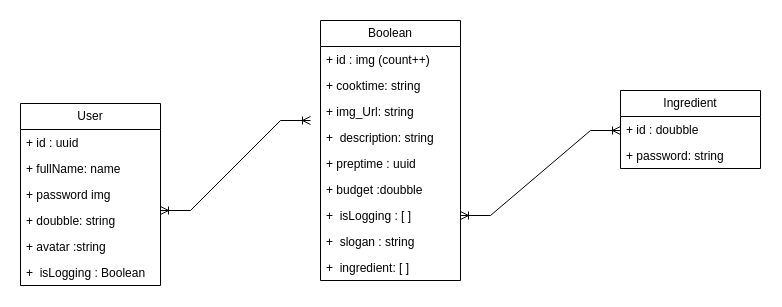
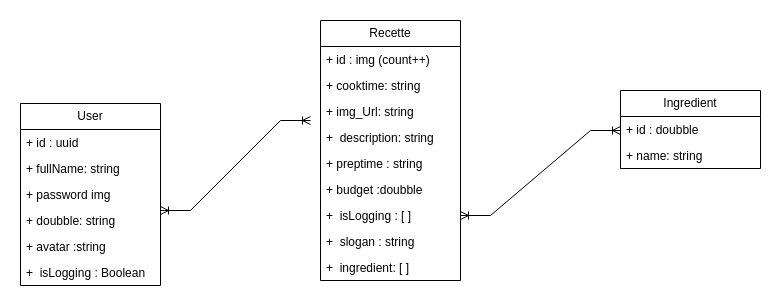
node "Boolean": label "Boolean" -> "Recette"
node "+ password: string": label "+ password: string" -> "+ name: string"
node "+ preptime : uuid": label "+ preptime : uuid" -> "+ preptime : string"
node "+ fullName: name": label "+ fullName: name" -> "+ fullName: string"
